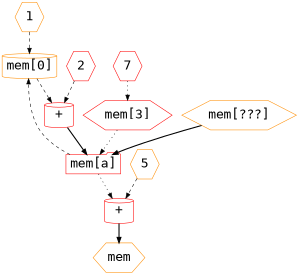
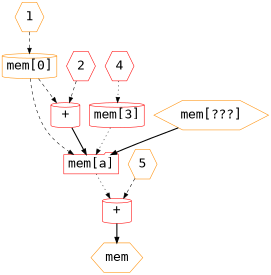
node "7": label "7" -> "4"
node "mem[3]": shape hexagon -> cylinder
edge "mem[a]" -> "mem[0]": reversed
